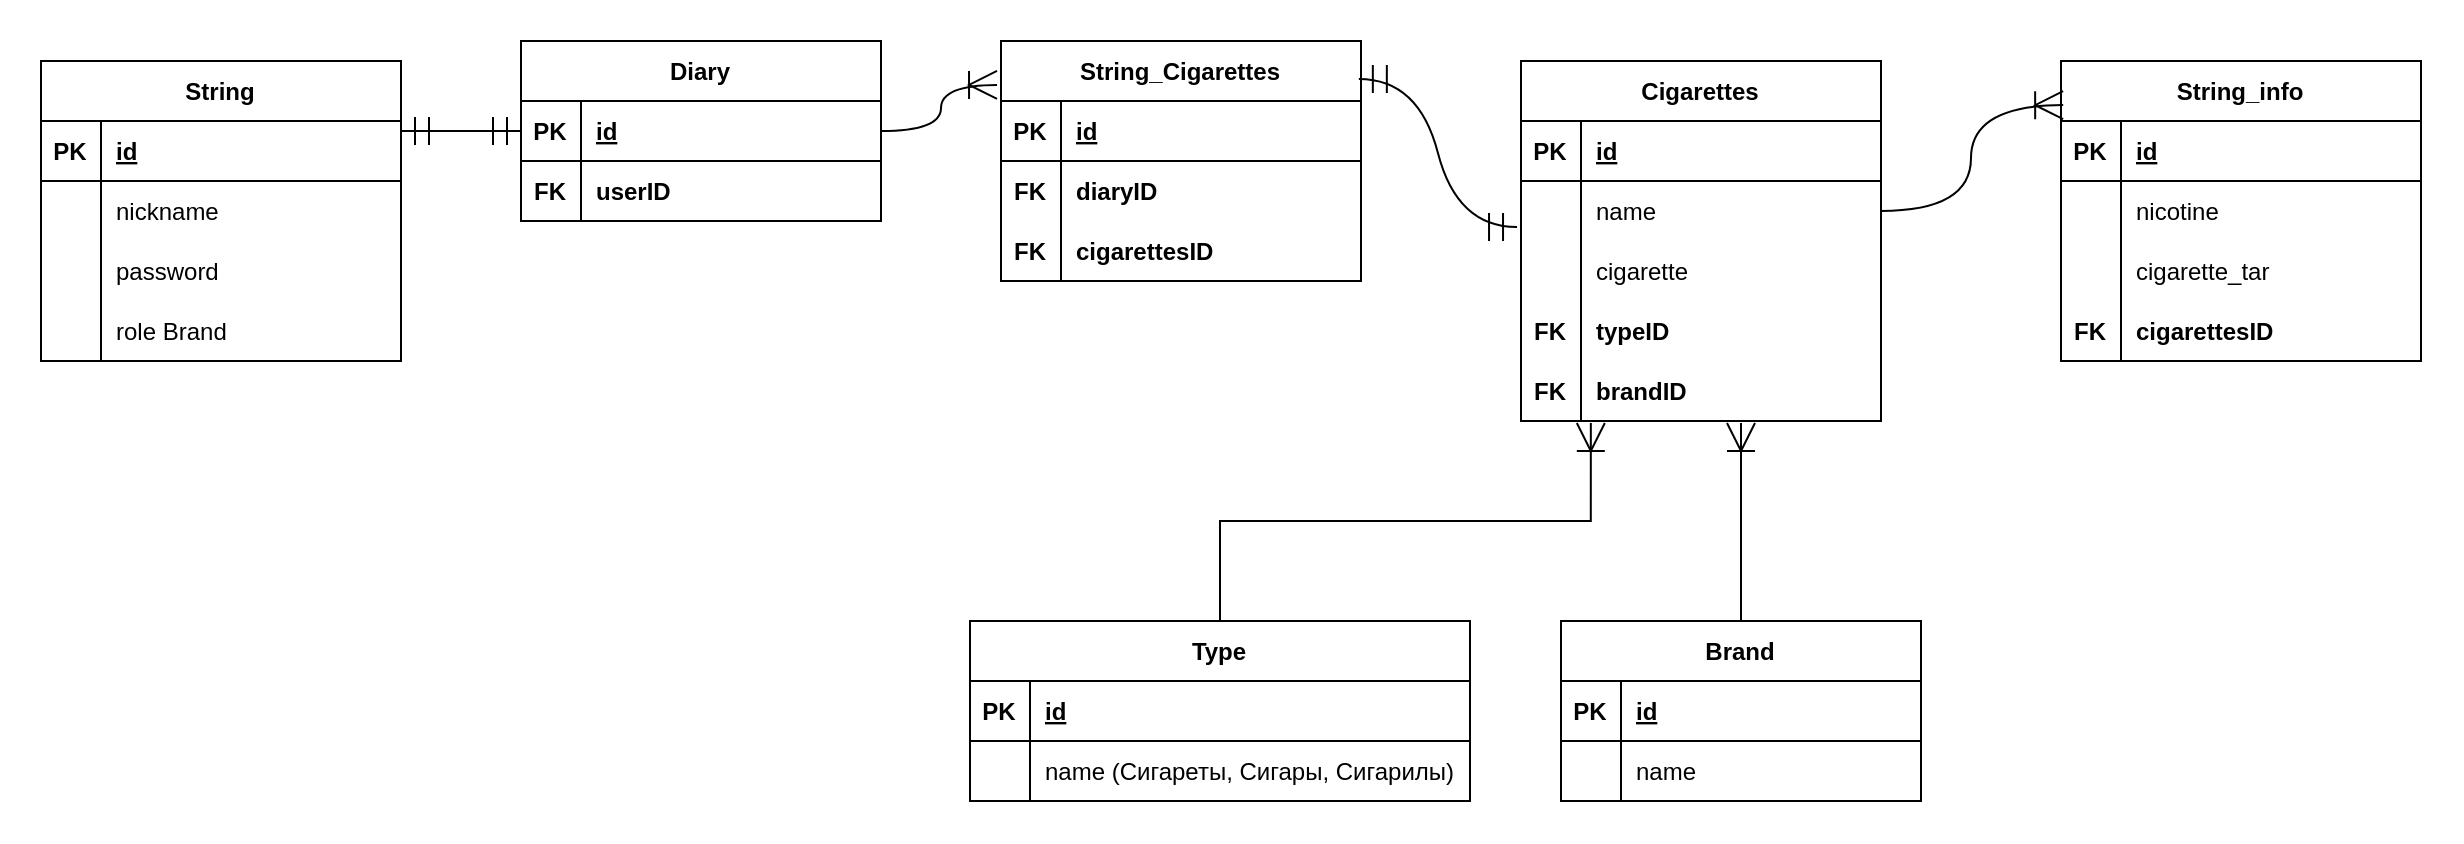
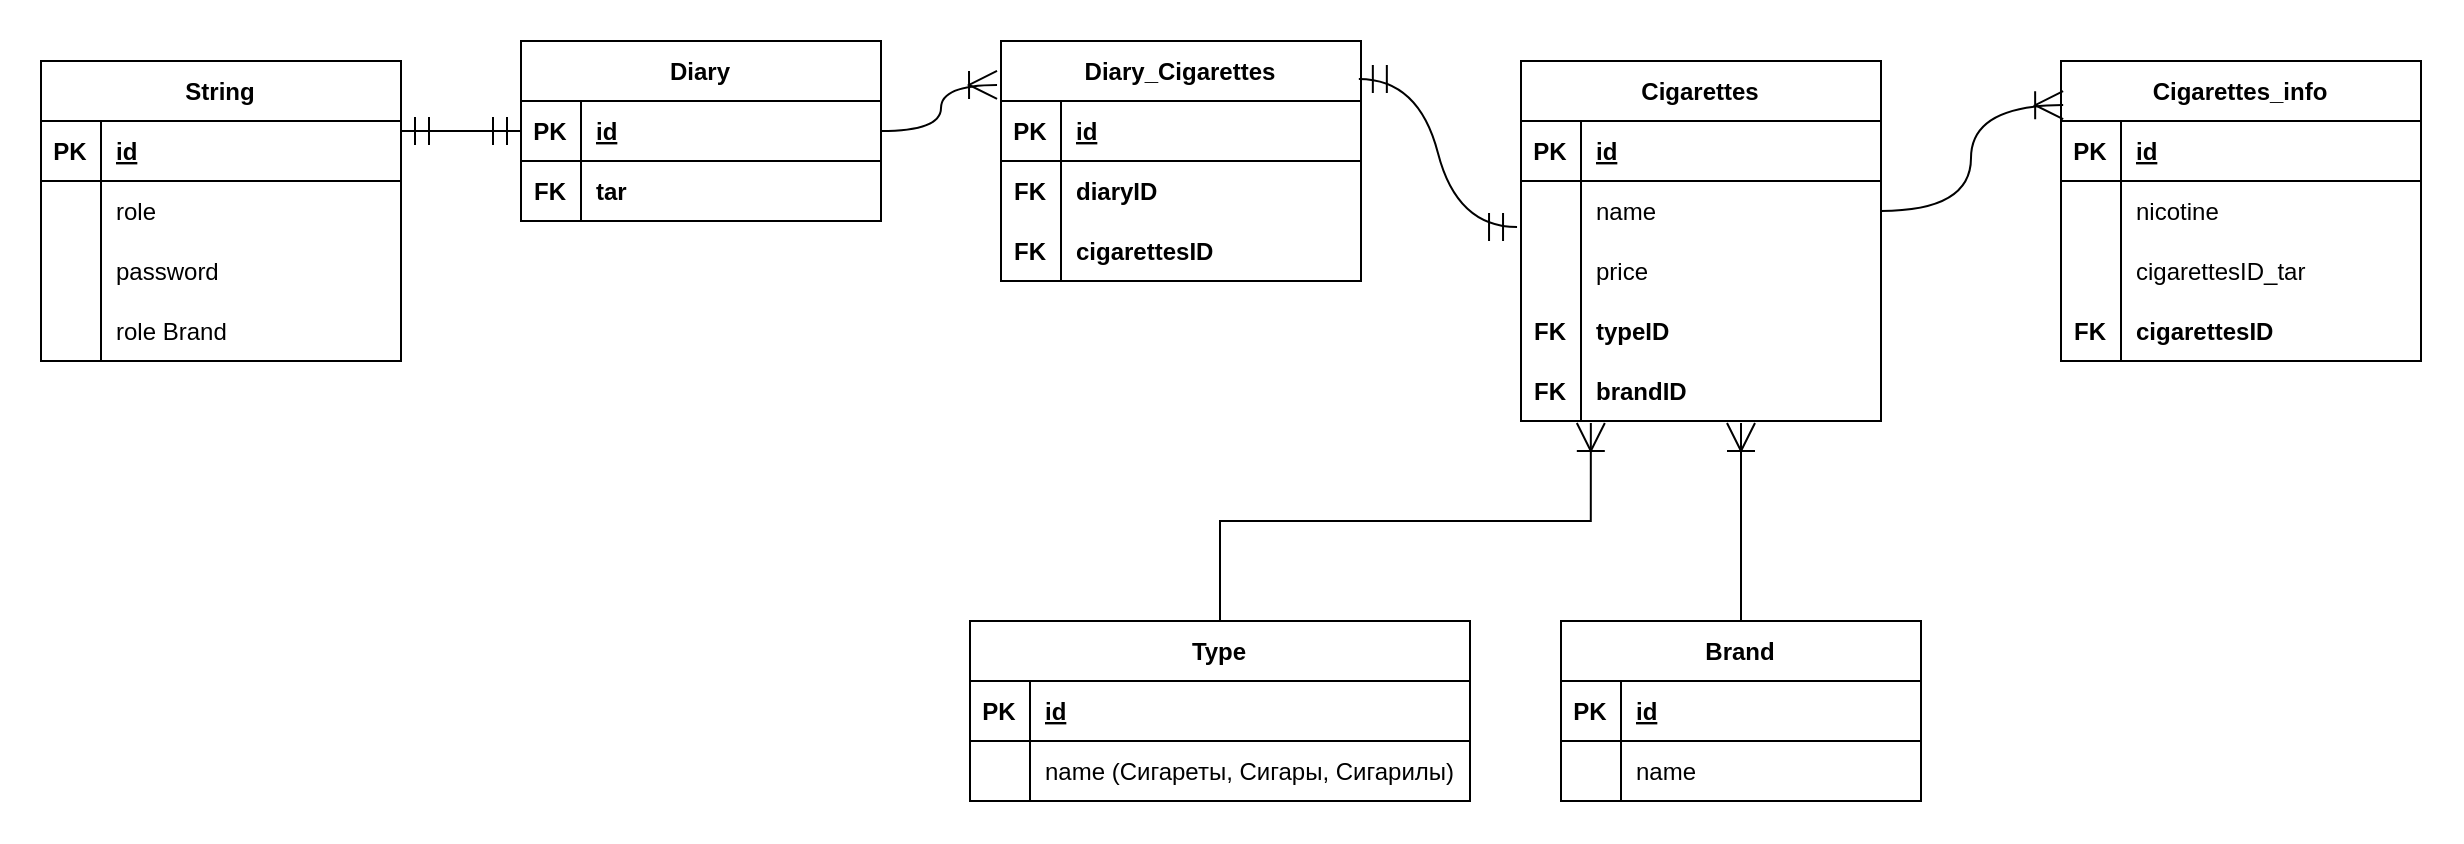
node "String_Cigarettes": label "String_Cigarettes" -> "Diary_Cigarettes"
node "String_info": label "String_info" -> "Cigarettes_info"
node "userID": label "userID" -> "tar"
node "nickname": label "nickname" -> "role"
node "cigarette": label "cigarette" -> "price"
node "cigarette_tar": label "cigarette_tar" -> "cigarettesID_tar"
